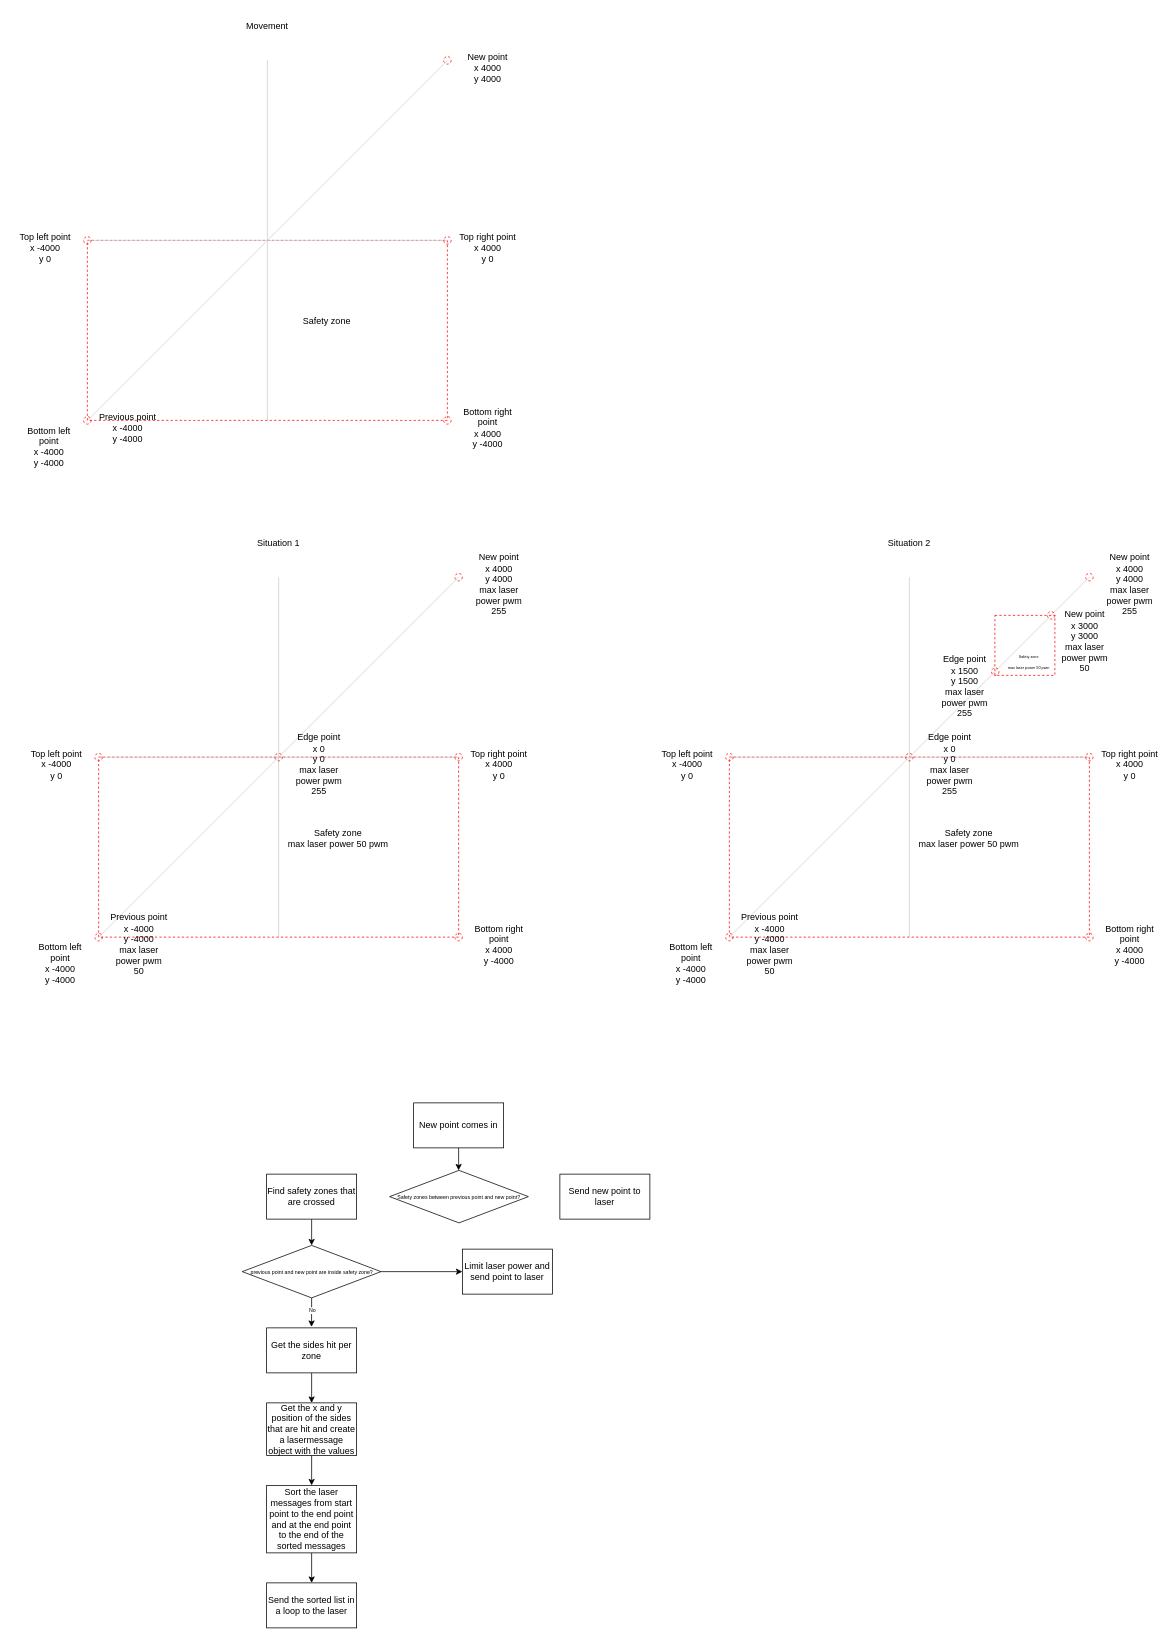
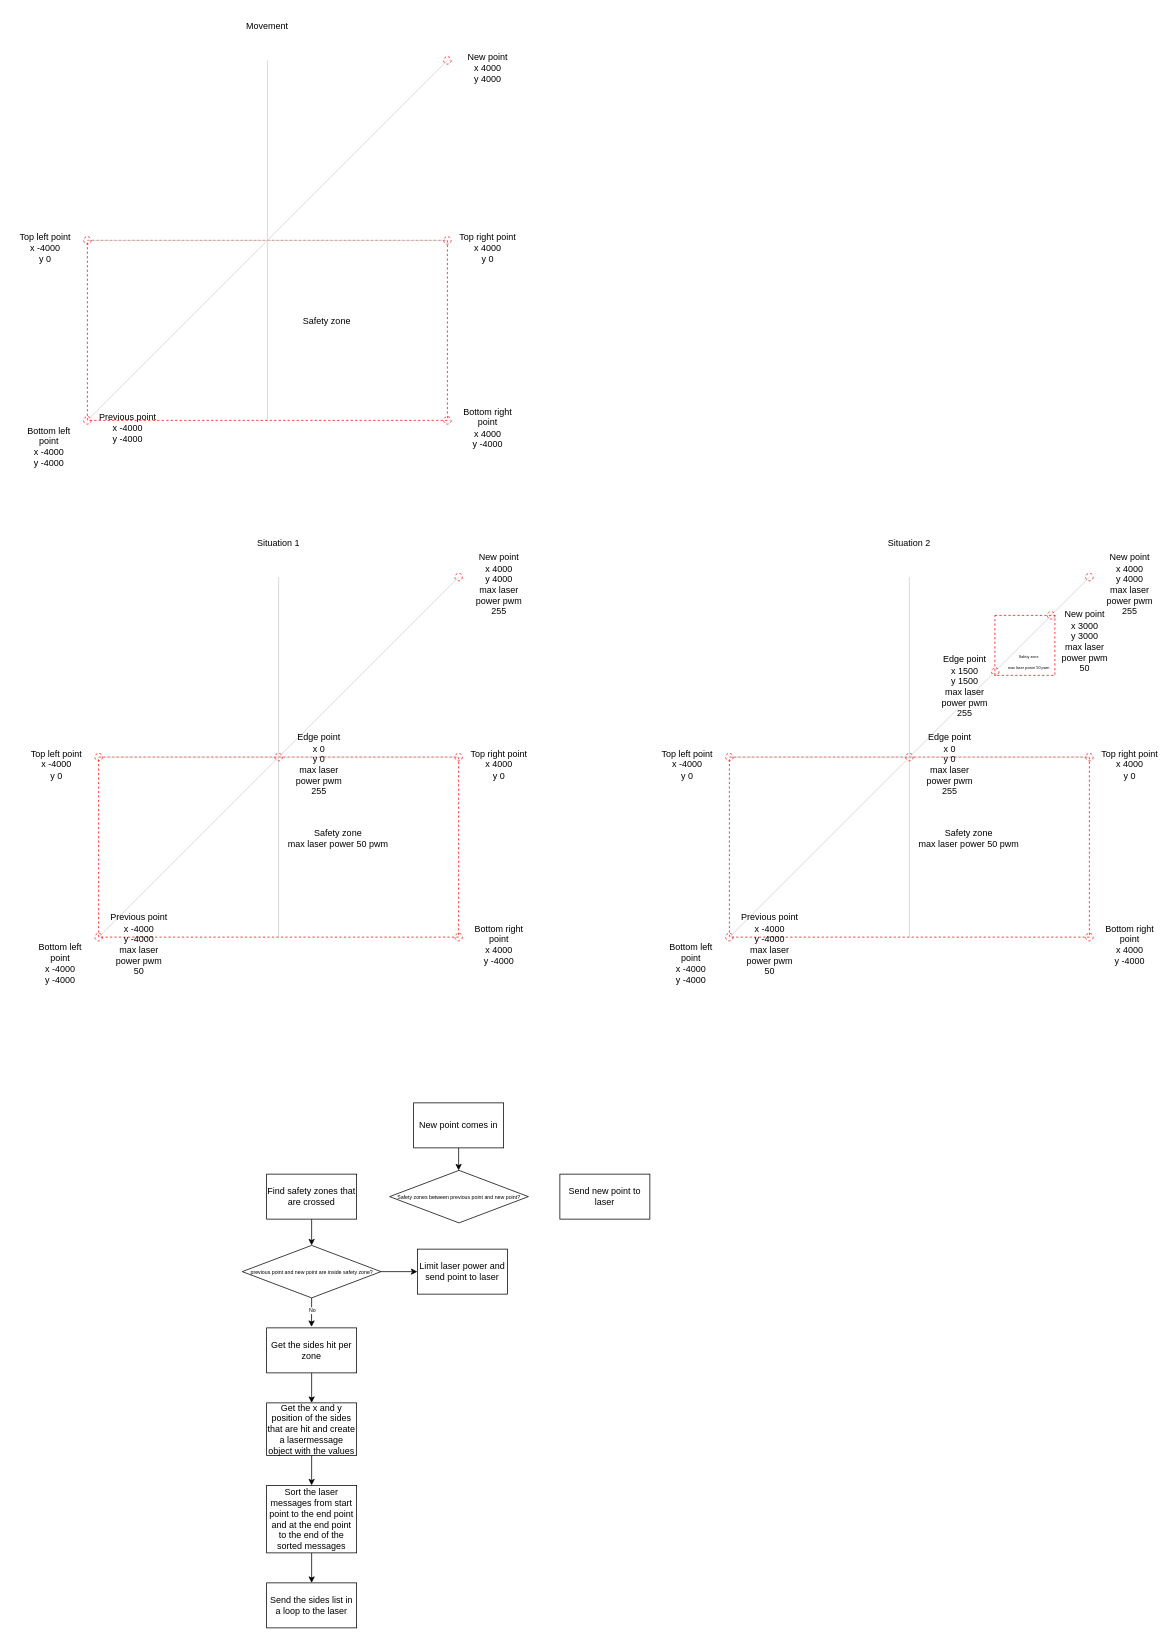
node "Limit laser power and send point to laser": moved (507, 1272) -> (462, 1272)
node "Send the sorted list in a loop to the laser": label "Send the sorted list in a loop to the laser" -> "Send the sides list in a loop to the laser"
